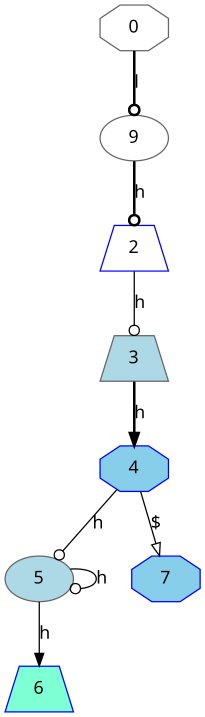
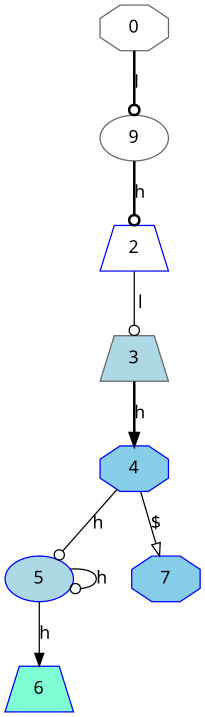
edge "2" -> "3": label "h" -> "l"
node "5": color gray40 -> blue
